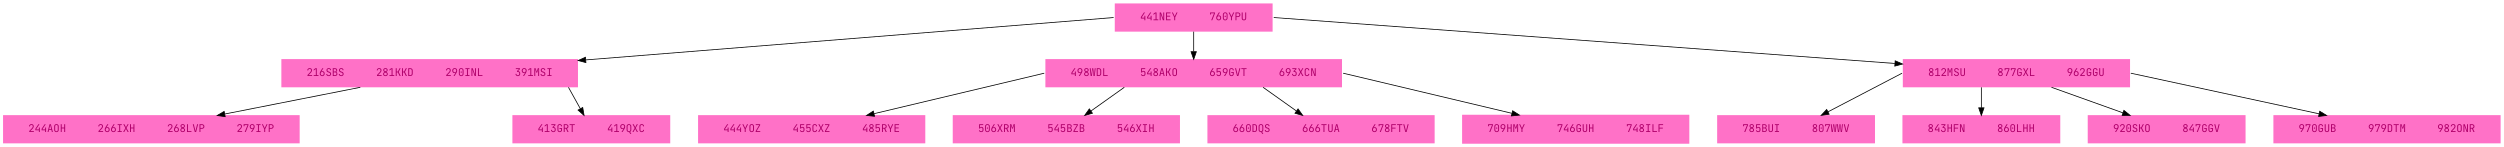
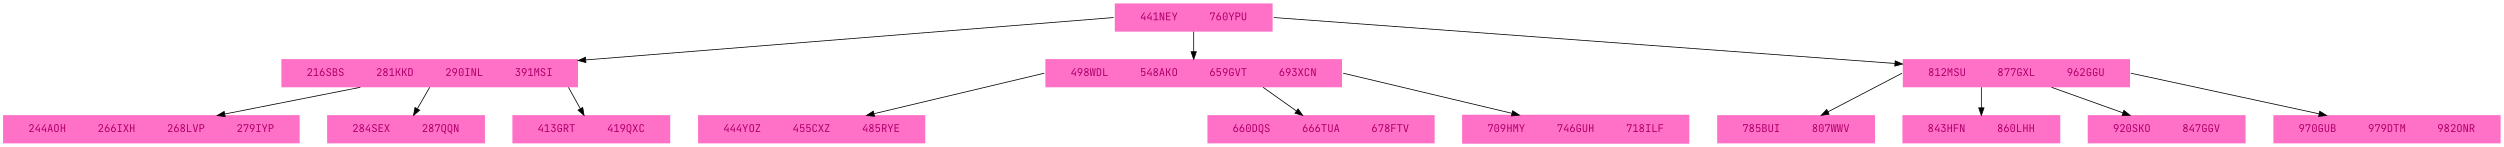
node "284SEX": added
node "506XRM": removed
node "709HMY": text "748ILF" -> "718ILF"
